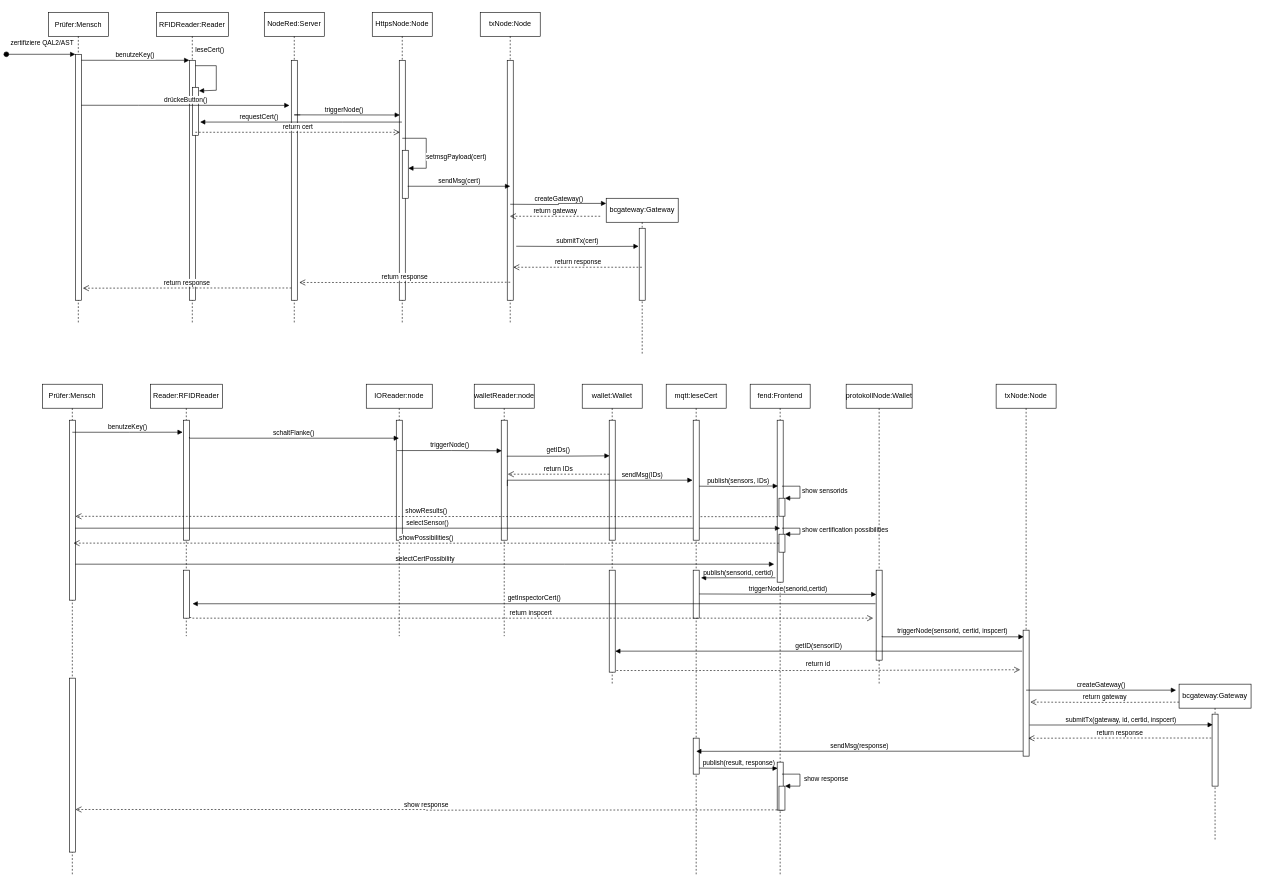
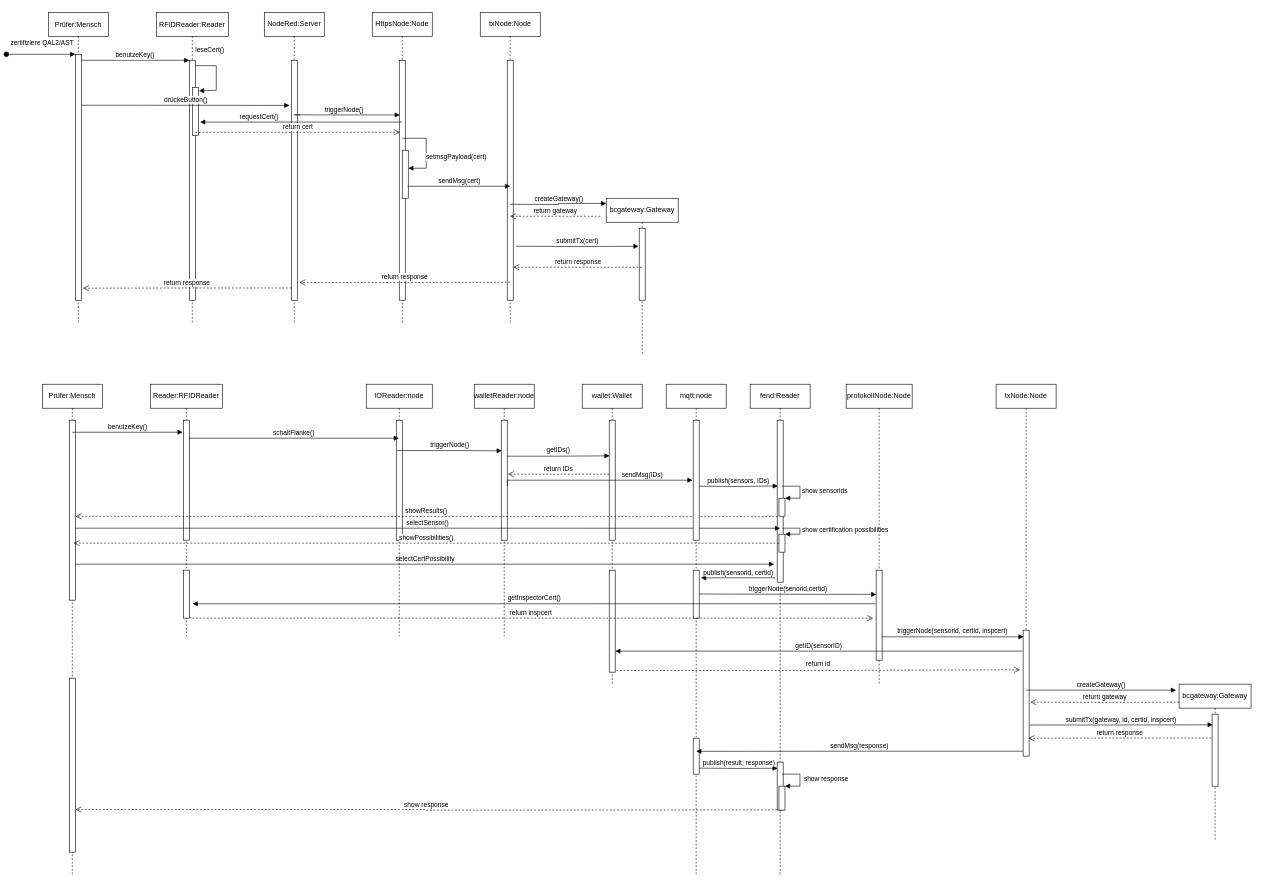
node "mqtt:leseCert": label "mqtt:leseCert" -> "mqtt:node"
node "fend:Frontend": label "fend:Frontend" -> "fend:Reader"
node "protokollNode:Wallet": label "protokollNode:Wallet" -> "protokollNode:Node"
